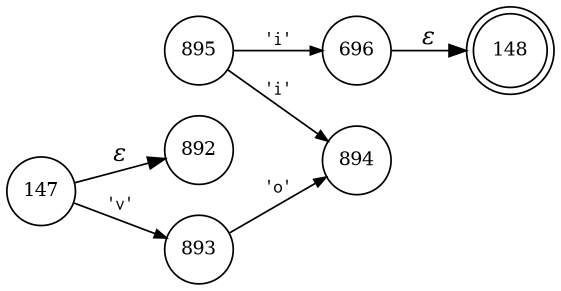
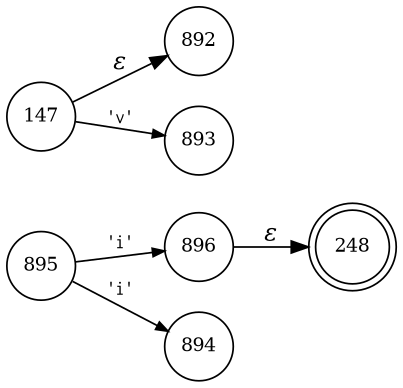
node "696": label "696" -> "896"
node "148": label "148" -> "248"
edge "893" -> "894": removed, label "'o'"
